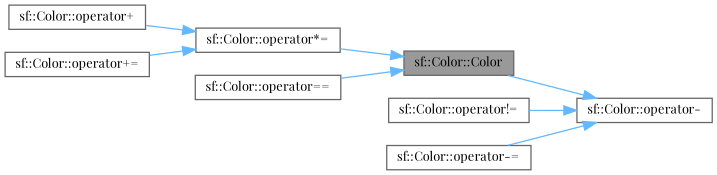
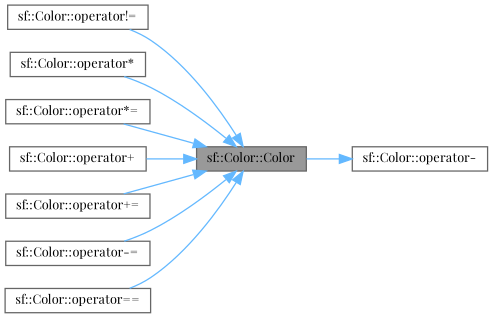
edge "sf::Color::operator+" -> "sf::Color::operator*=": now "sf::Color::operator+" -> "sf::Color::Color"
edge "sf::Color::operator+=" -> "sf::Color::operator*=": now "sf::Color::operator+=" -> "sf::Color::Color"
node "sf::Color::operator*": added
edge "sf::Color::operator!=" -> "sf::Color::operator-": now "sf::Color::operator!=" -> "sf::Color::Color"
edge "sf::Color::operator-=" -> "sf::Color::operator-": now "sf::Color::operator-=" -> "sf::Color::Color"
